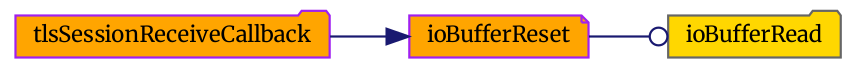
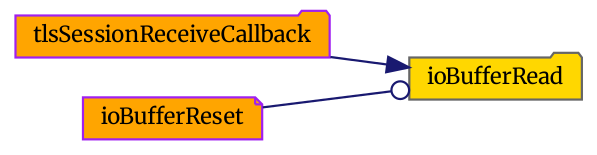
edge "tlsSessionReceiveCallback" -> "ioBufferReset": now "tlsSessionReceiveCallback" -> "ioBufferRead"
